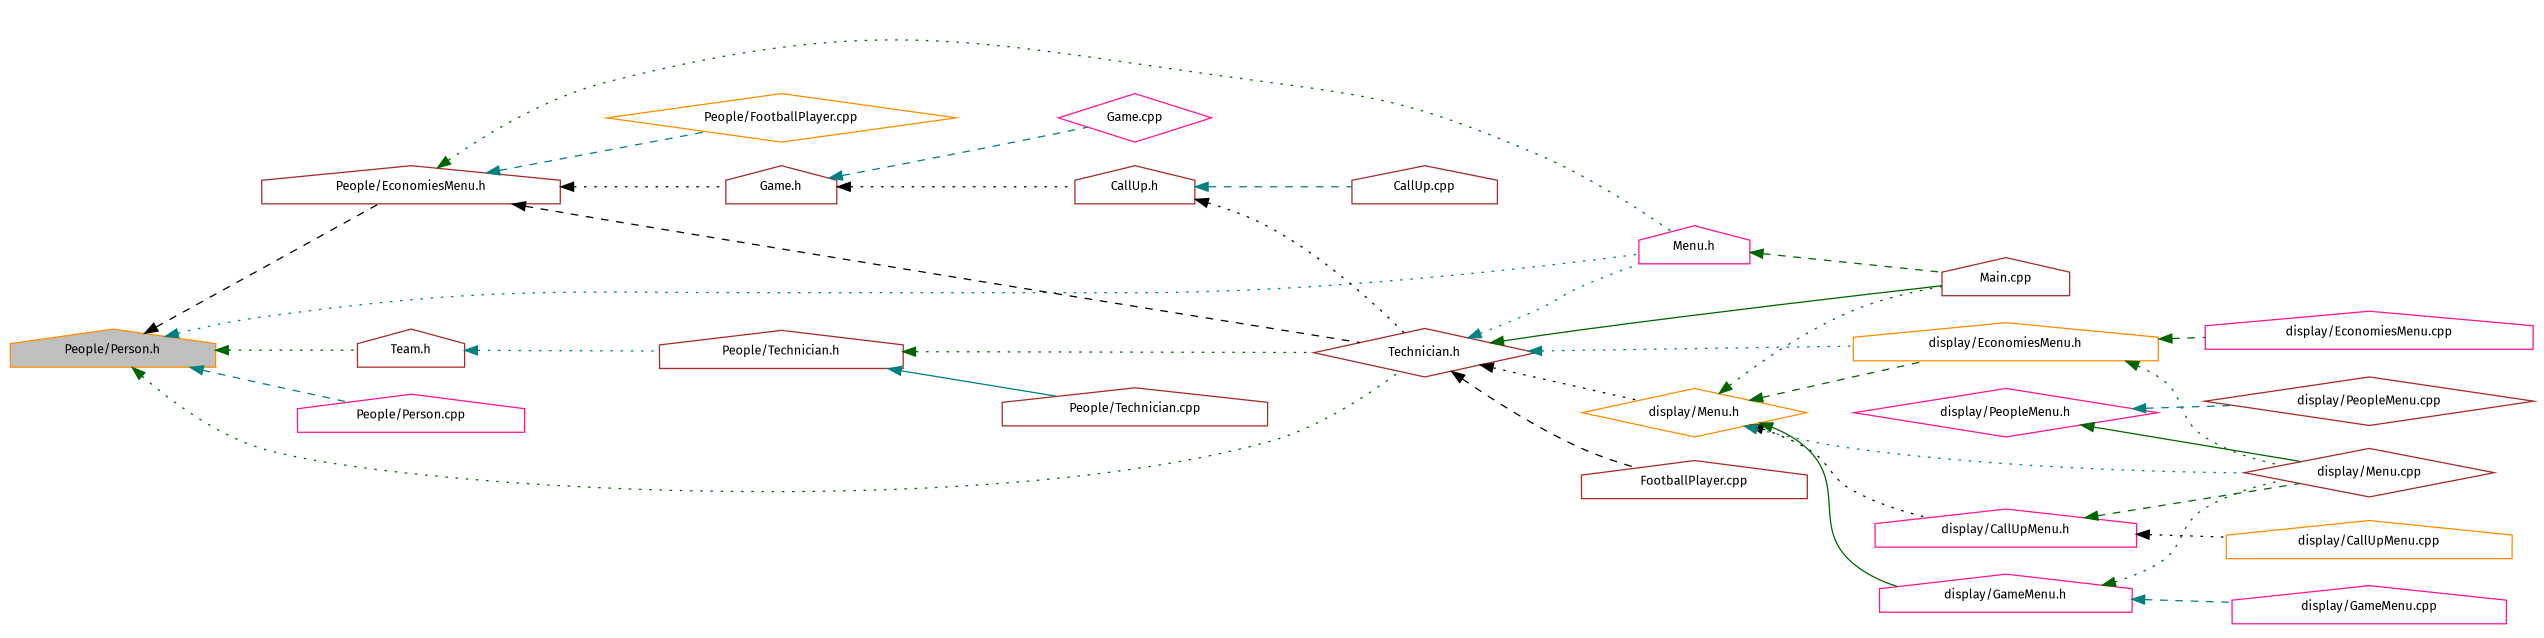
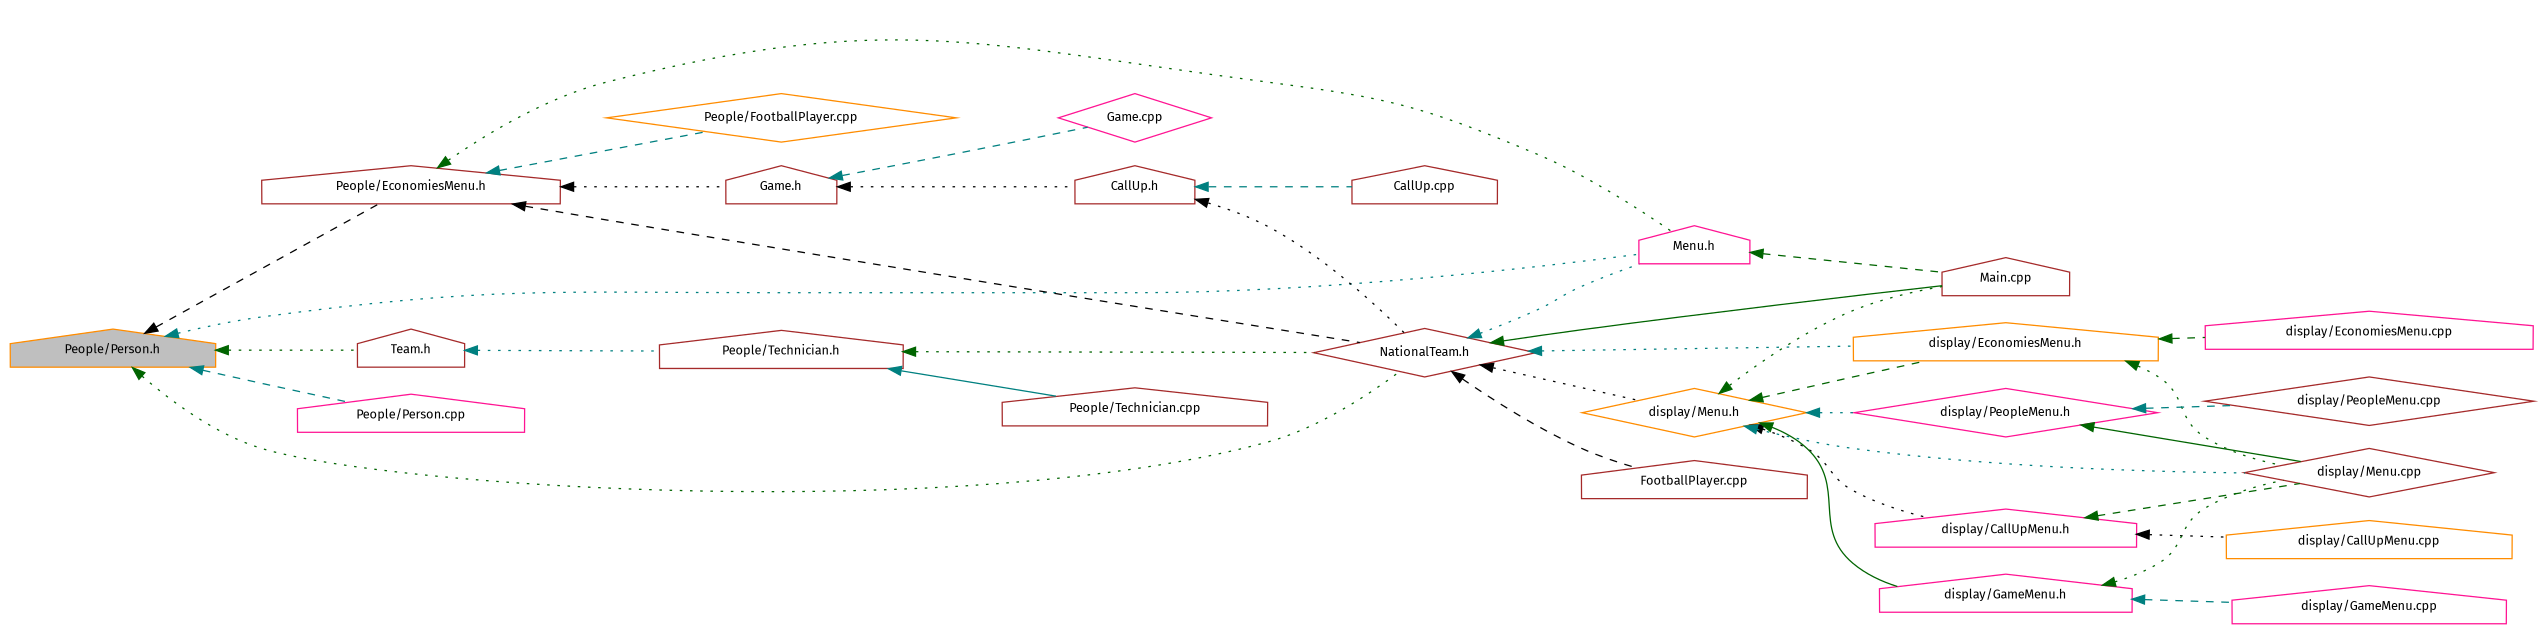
node "Technician.h": label "Technician.h" -> "NationalTeam.h"
edge "display/PeopleMenu.h" -> "display/Menu.h": added
